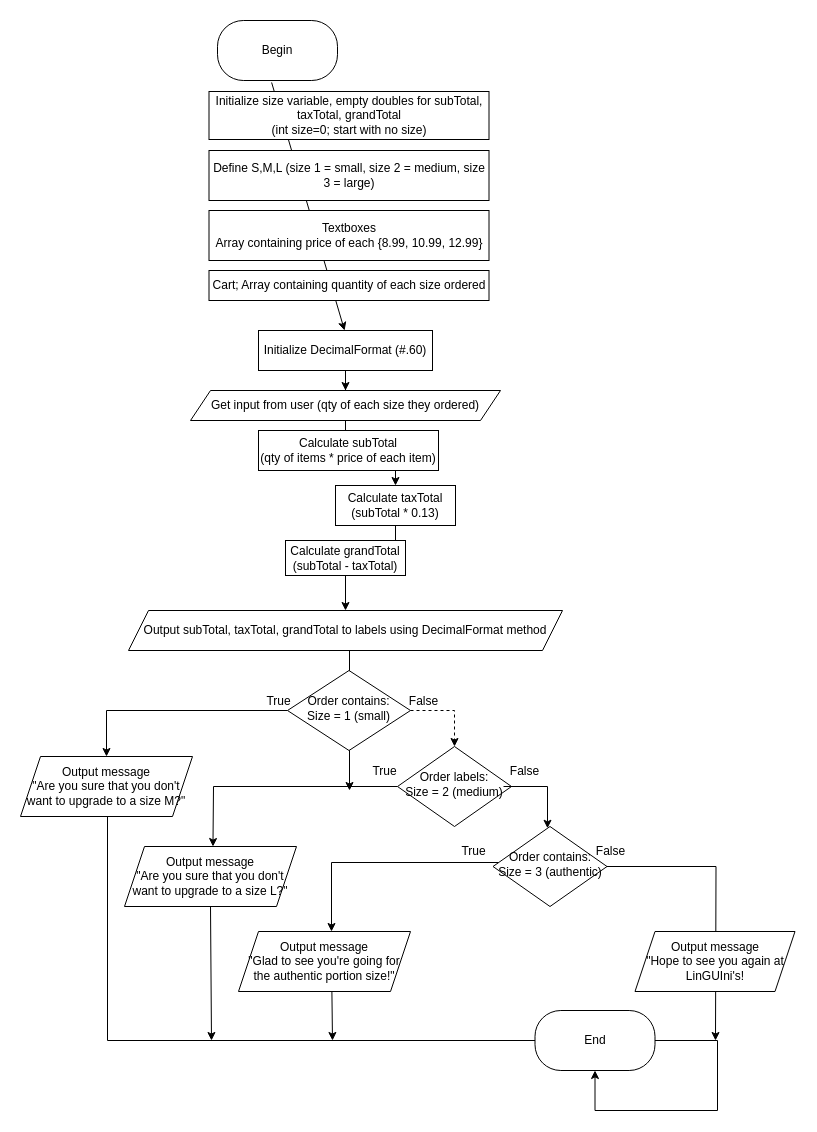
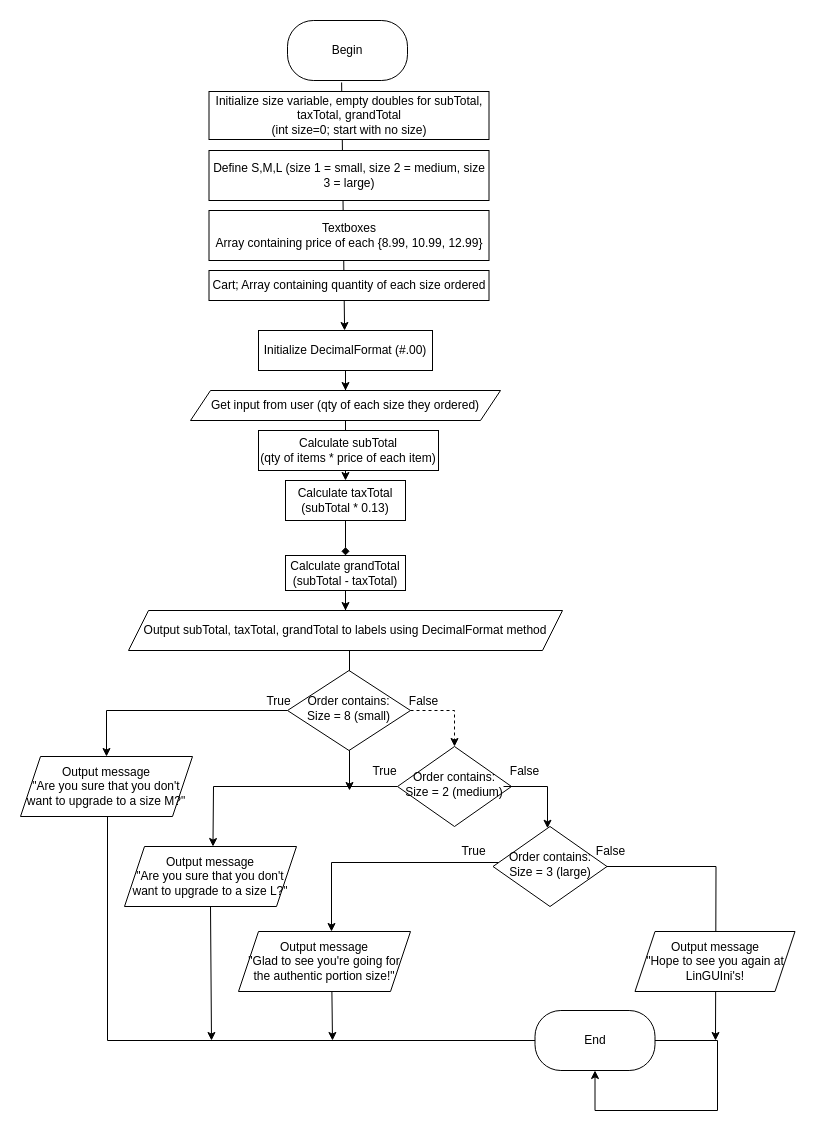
node "Begin": moved (278, 51) -> (348, 51)
node "Initialize DecimalFormat (#.60)": label "Initialize DecimalFormat (#.60)" -> "Initialize DecimalFormat (#.00)"
node "Calculate taxTotal (subTotal * 0.13)": moved (396, 506) -> (346, 501)
node "Calculate grandTotal (subTotal - taxTotal)": moved (346, 558) -> (346, 573)
node "Order contains: Size = 1 (small)": label "Order contains: Size = 1 (small)" -> "Order contains: Size = 8 (small)"
node "Order labels: Size = 2 (medium)": label "Order labels: Size = 2 (medium)" -> "Order contains: Size = 2 (medium)"
node "Order contains: Size = 3 (authentic)": label "Order contains: Size = 3 (authentic)" -> "Order contains: Size = 3 (large)"
